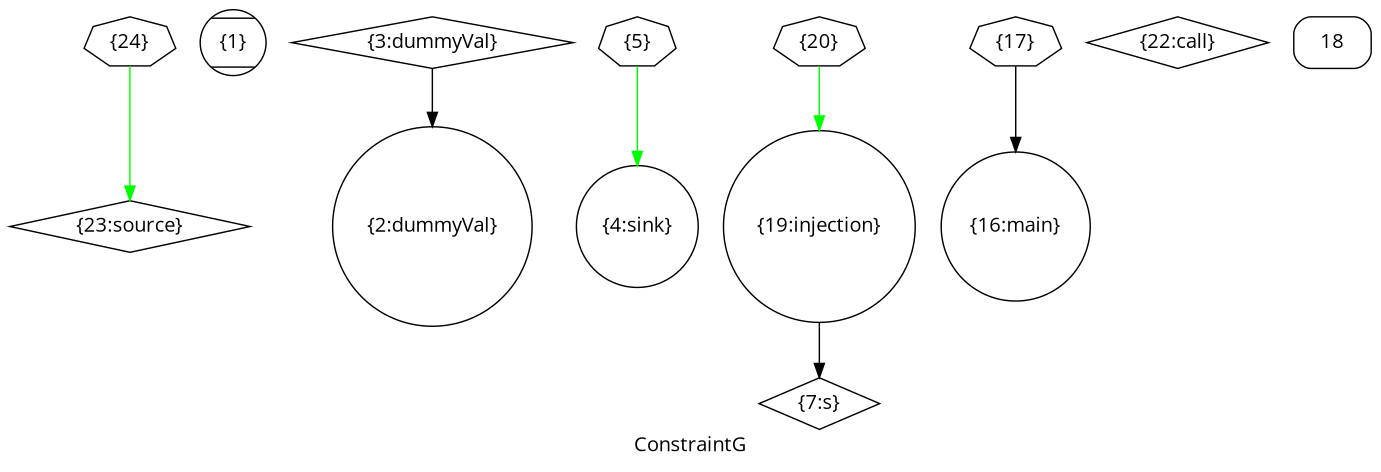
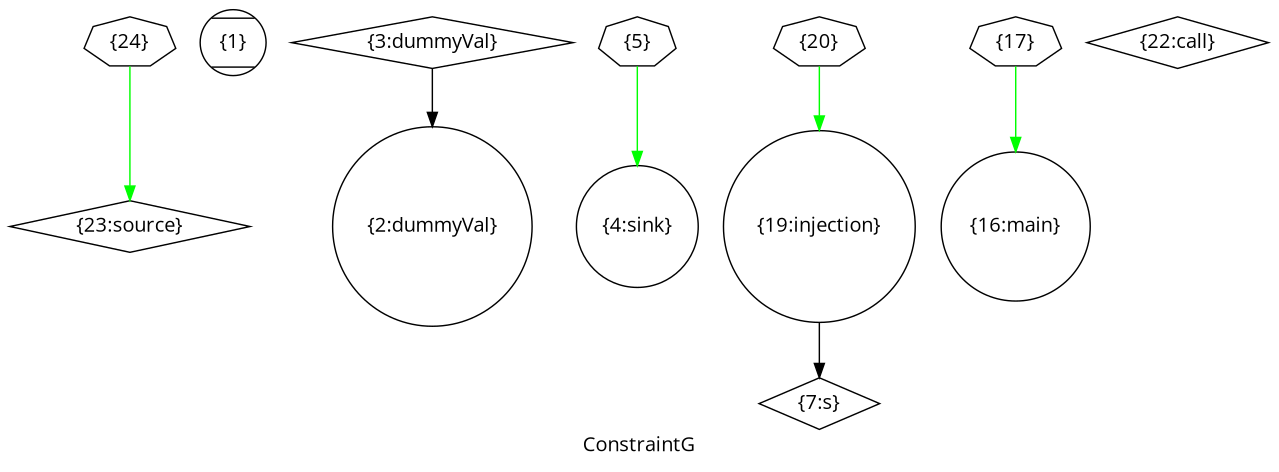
node "18": removed
edge "{17}" -> "{16:main}": color black -> green
